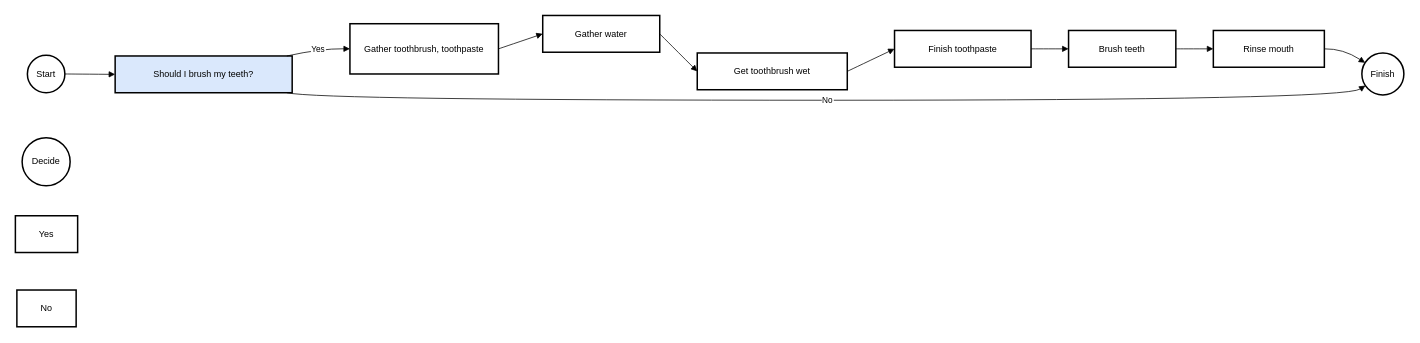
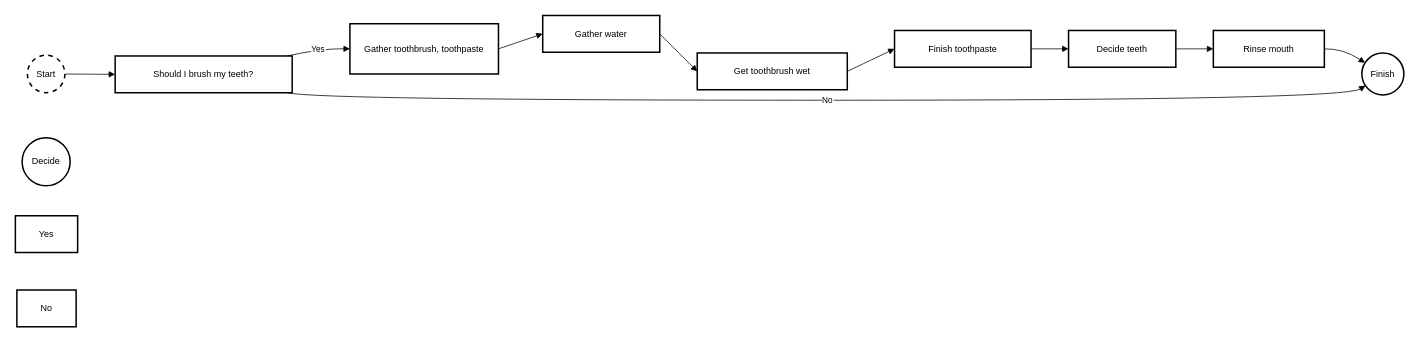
node "Brush teeth": label "Brush teeth" -> "Decide teeth"
node "Start": style solid -> dashed
node "Should I brush my teeth?": fillcolor #dae8fc -> #ffffff
